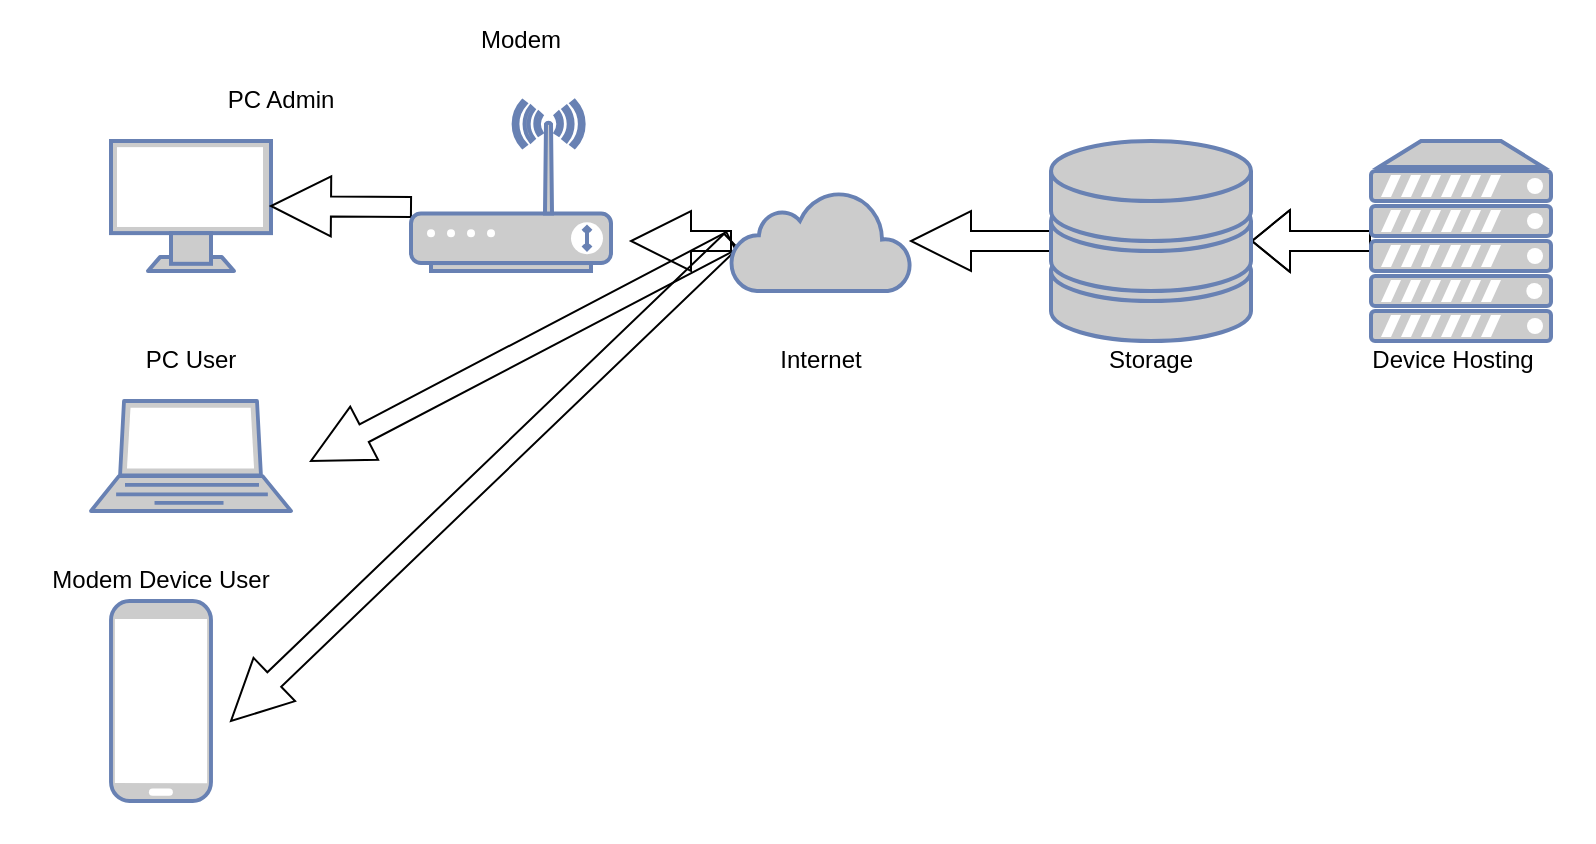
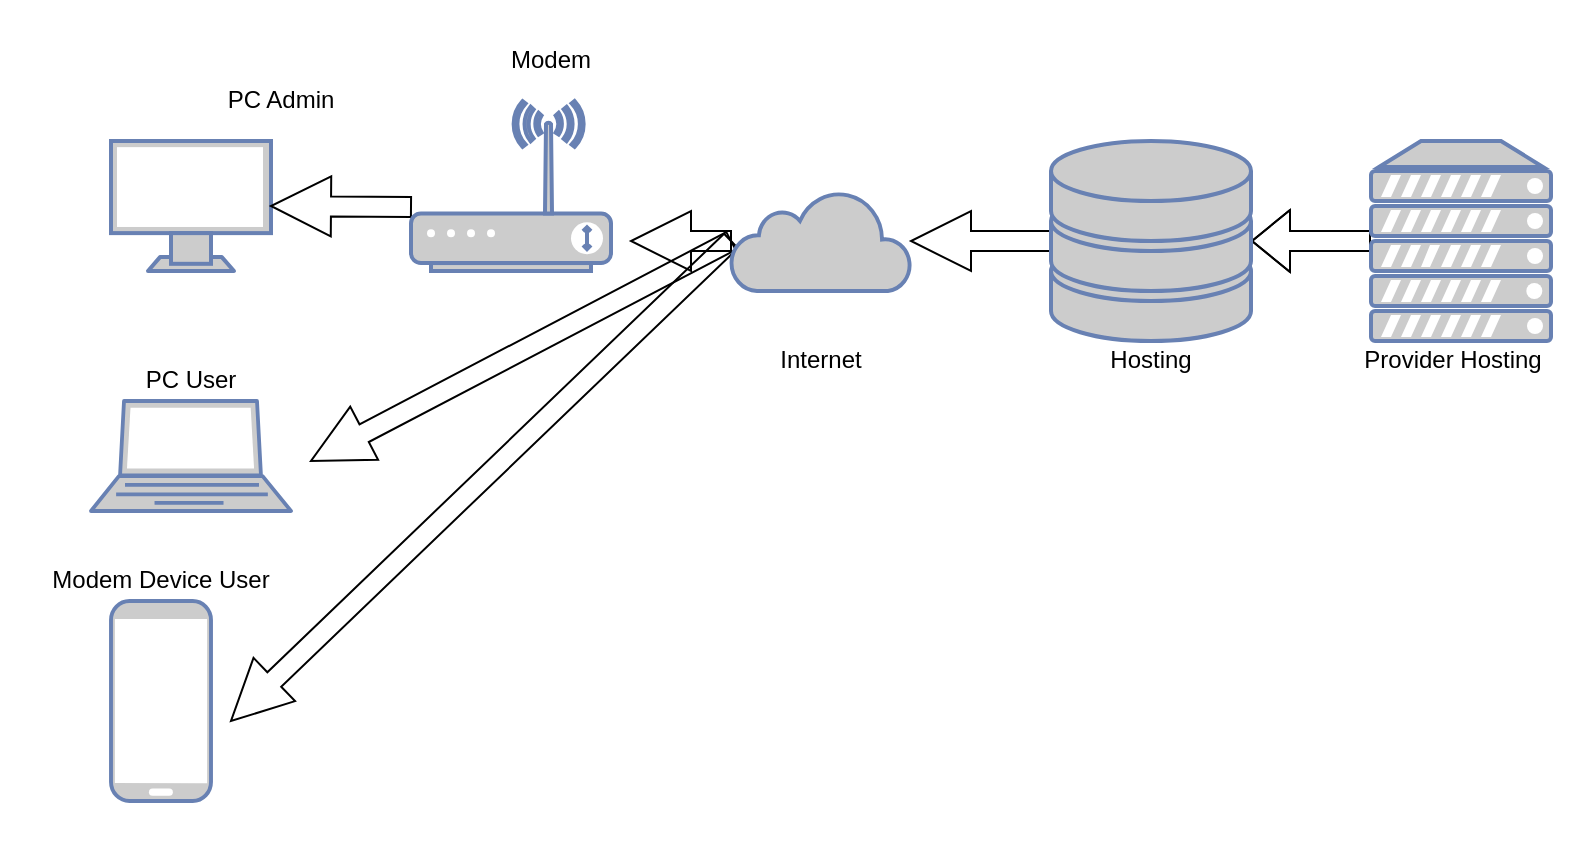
node "Modem": moved (521, 41) -> (551, 61)
node "PC User": moved (191, 361) -> (191, 381)
node "Storage": label "Storage" -> "Hosting"
node "Device Hosting": label "Device Hosting" -> "Provider Hosting"
